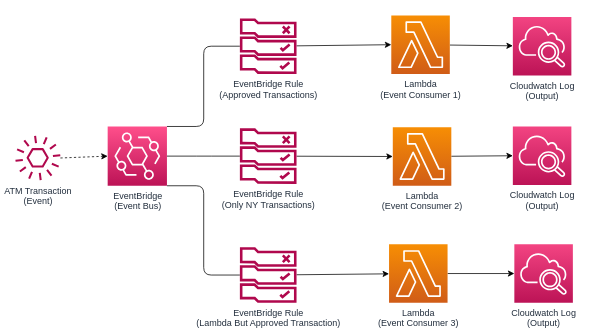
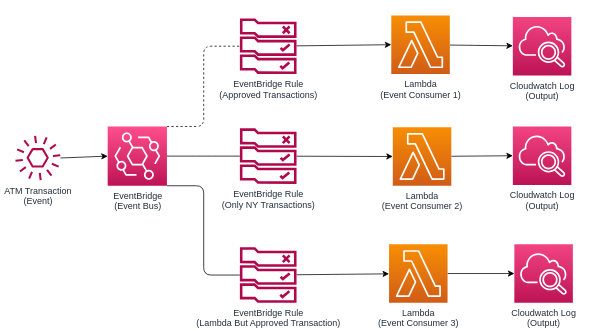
edge "EventBridge Rule (Approved Transactions)" -- "EventBridge (Event Bus)": style solid -> dashed
edge "ATM Transaction (Event)" -> "EventBridge (Event Bus)": style dashed -> solid
